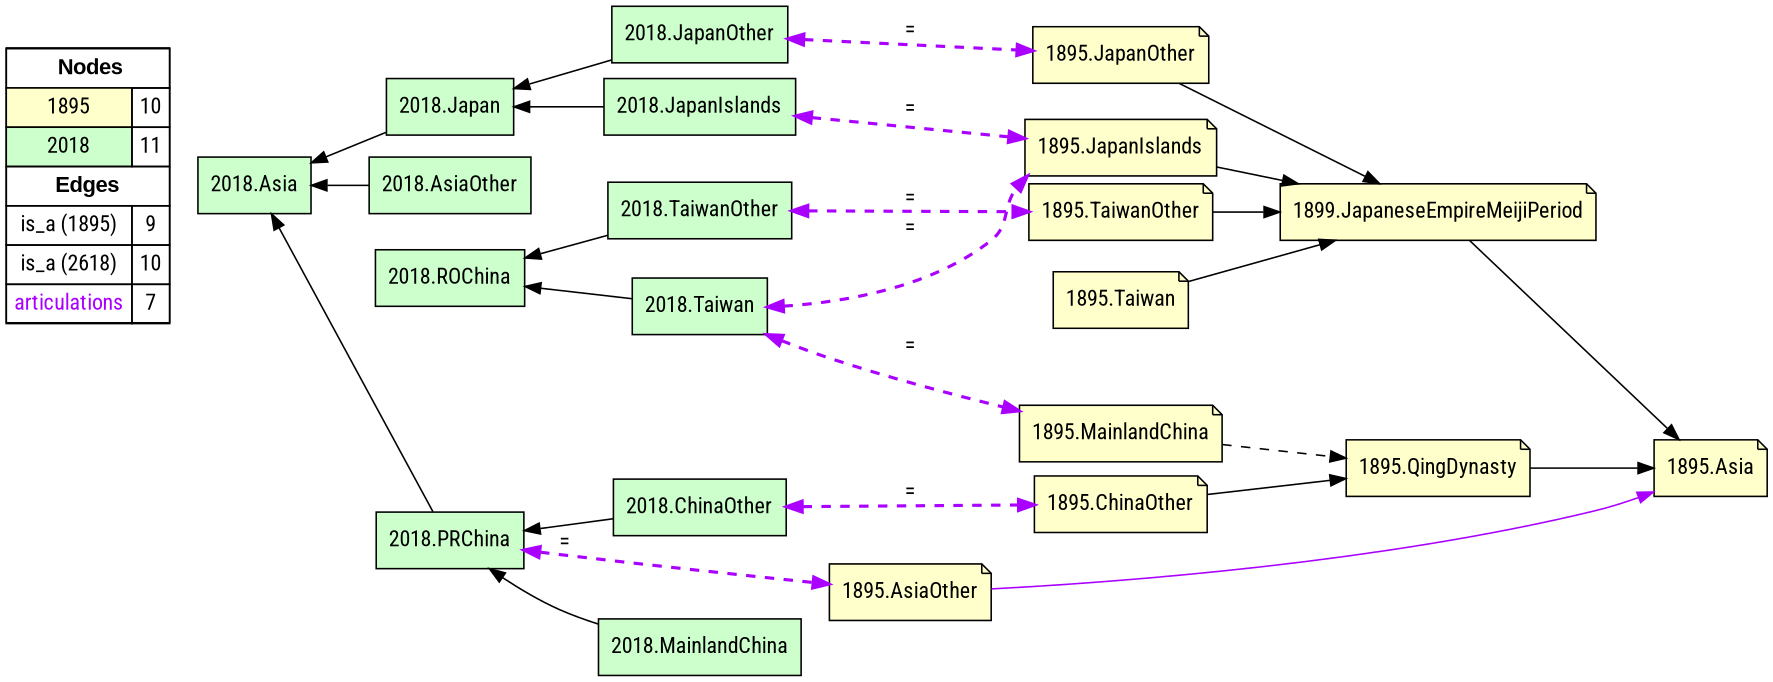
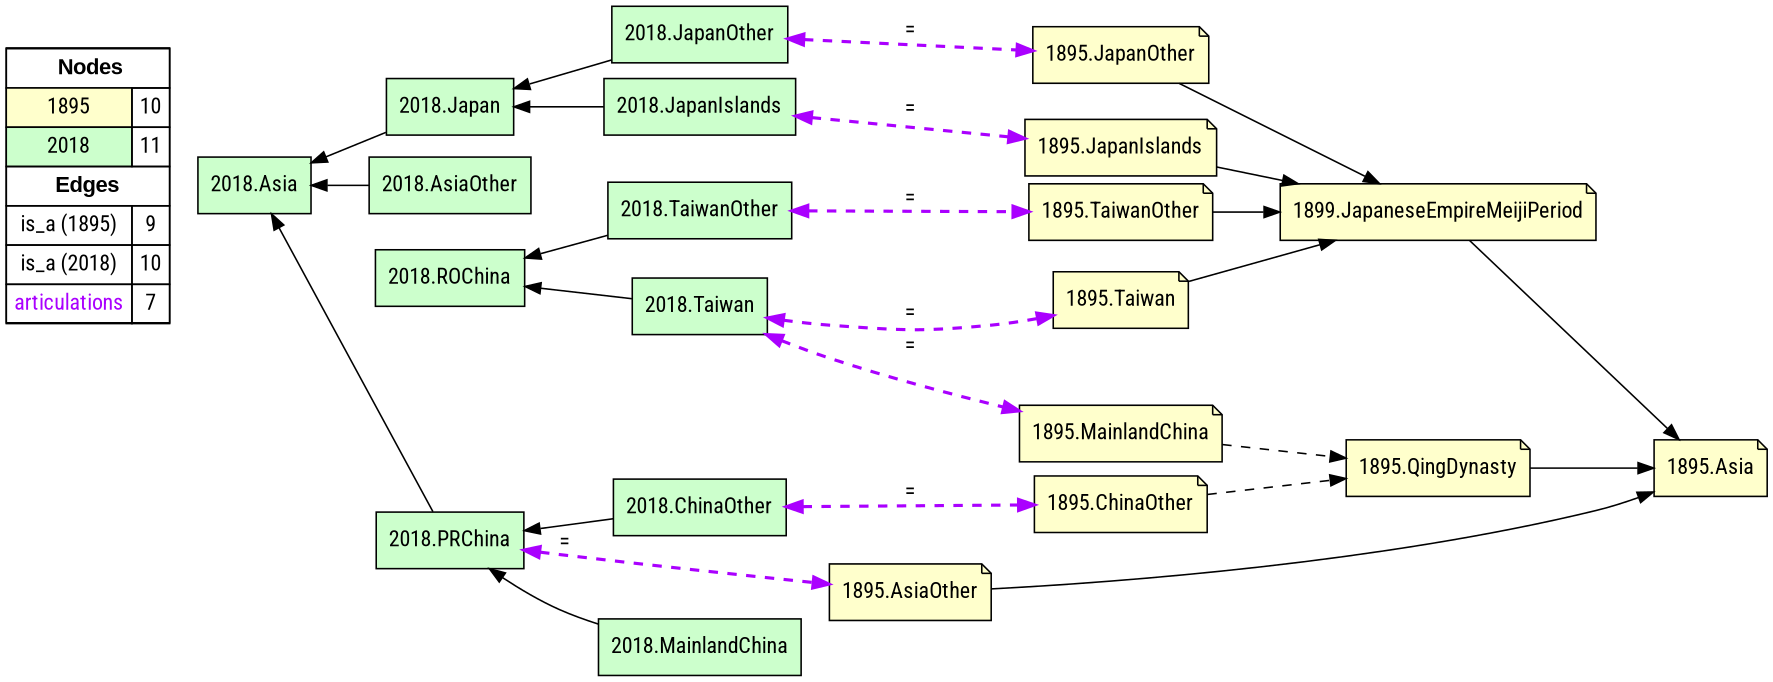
node "Nodes": text "is_a (2618)" -> "is_a (2018)"
edge "1895.JapanIslands" -- "2018.Taiwan": now "1895.Taiwan" -- "2018.Taiwan"
edge "1895.ChinaOther" -> "1895.QingDynasty": style solid -> dashed
edge "1895.AsiaOther" -> "1895.Asia": color #aa00ff -> #000000
